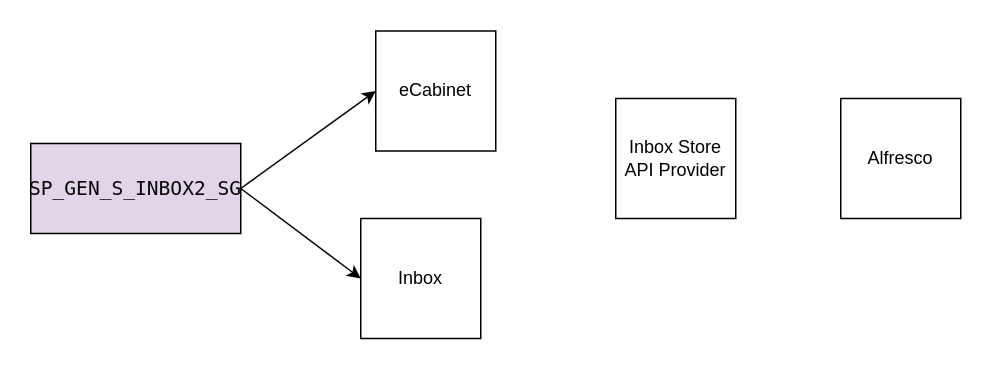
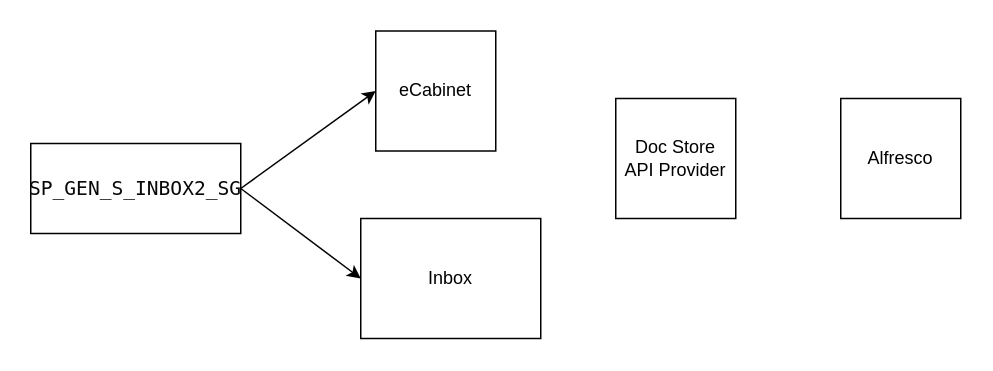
node "Inbox Store API Provider": label "Inbox Store API Provider" -> "Doc Store API Provider"
node "SP_GEN_S_INBOX2_SG": fillcolor #e1d5e7 -> #ffffff
node "Inbox": size 120x120 -> 180x120
